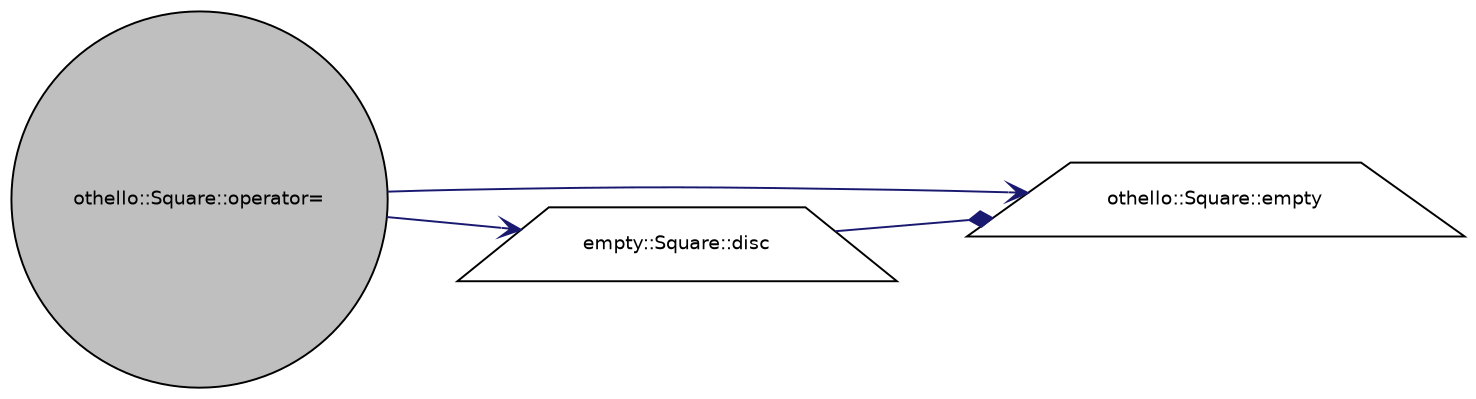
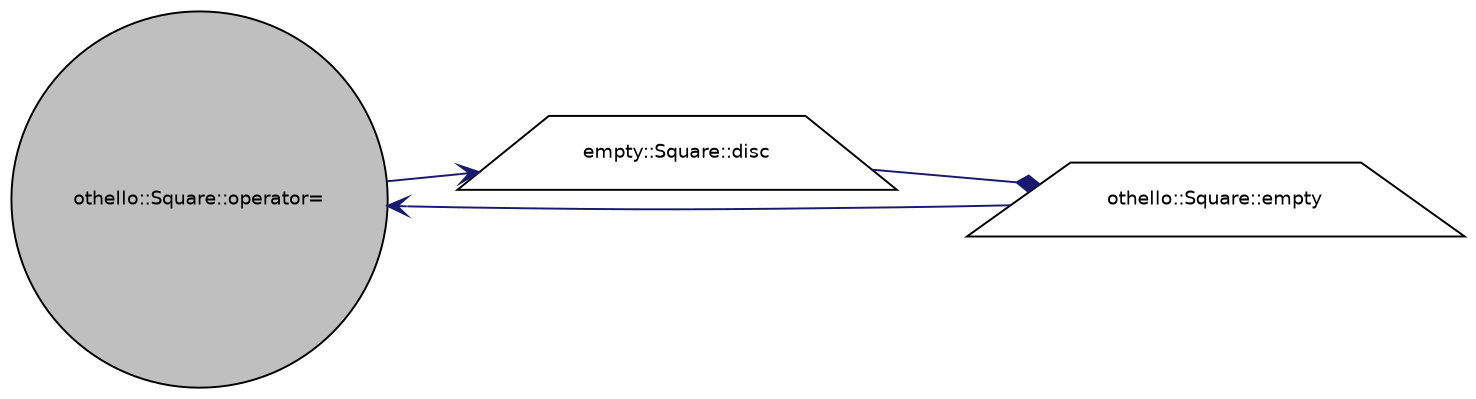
edge "othello::Square::operator=" -> "othello::Square::empty": reversed
